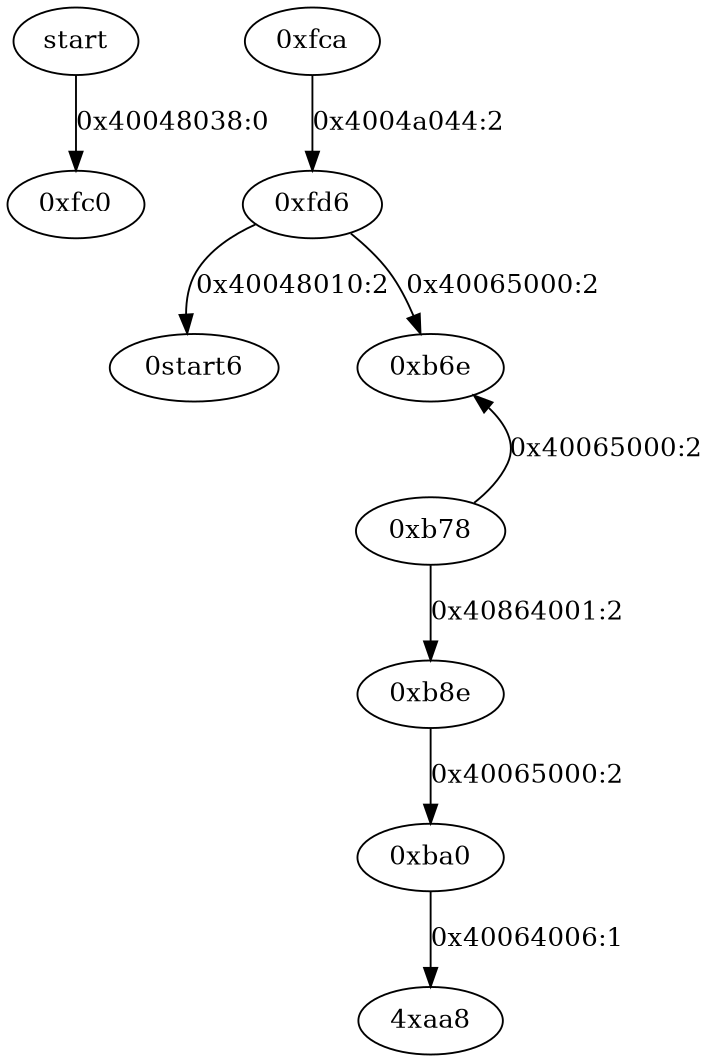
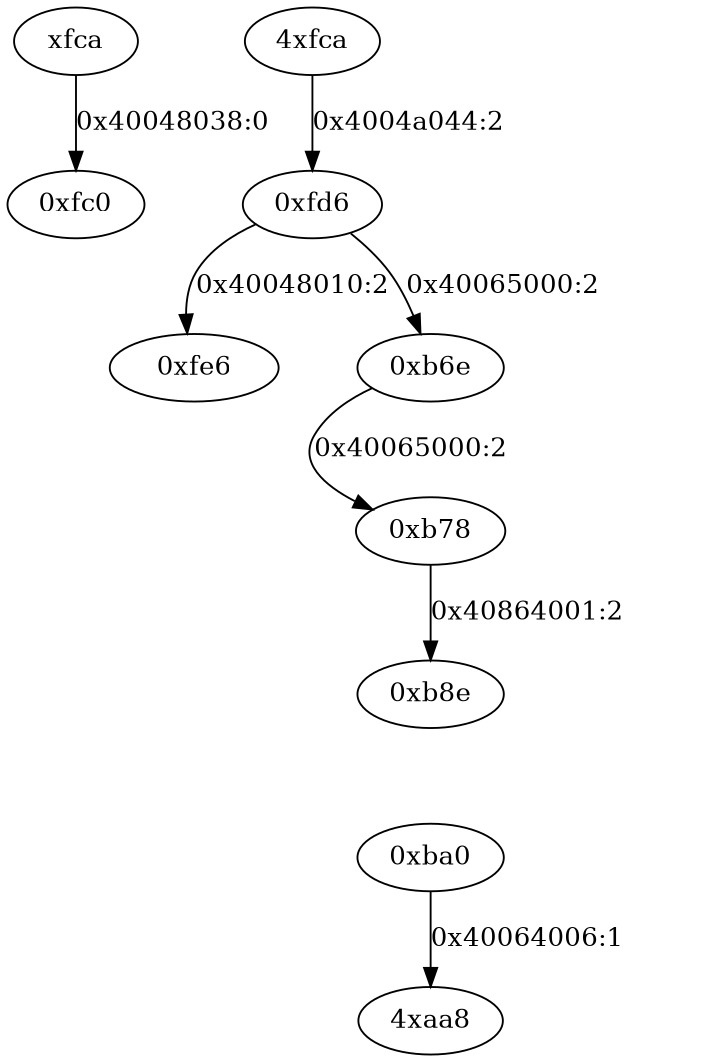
node "start": label "start" -> "xfca"
node "0xfca": label "0xfca" -> "4xfca"
node "0start6": label "0start6" -> "0xfe6"
edge "0xb78" -> "0xb6e": reversed
edge "0xb8e" -> "0xba0": removed, label "0x40065000:2"
